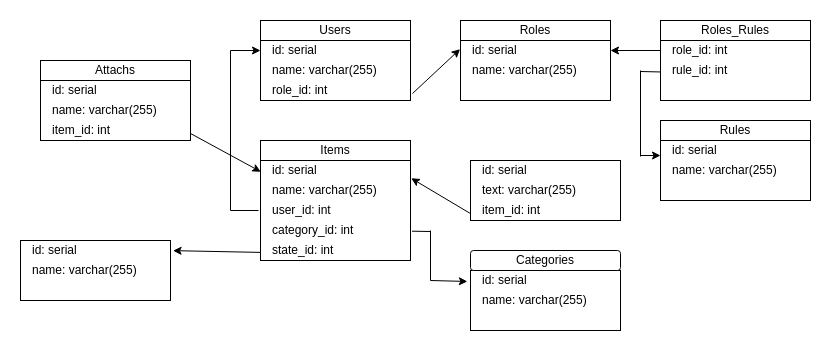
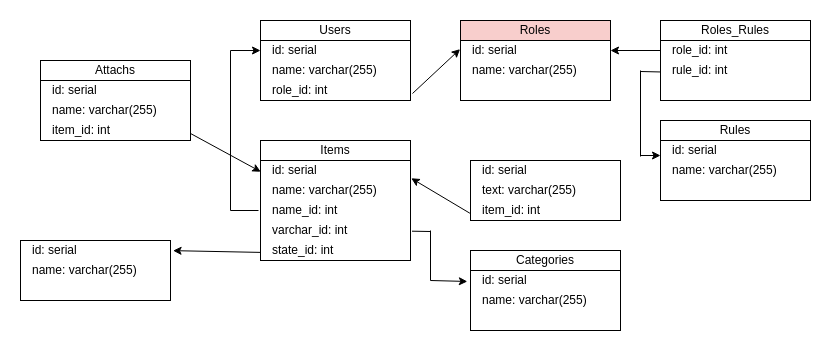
node "Roles": fillcolor #ffffff -> #f8cecc
node "user_id: int": label "user_id: int" -> "name_id: int"
node "category_id: int": label "category_id: int" -> "varchar_id: int"
node "Categories": shape rounded rectangle -> rectangle
